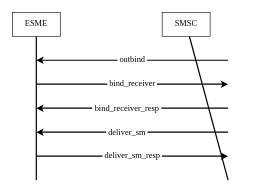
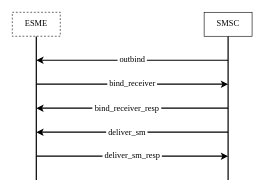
node "ESME": style solid -> dashed
node "SMSC": moved (186, 24) -> (228, 24)
